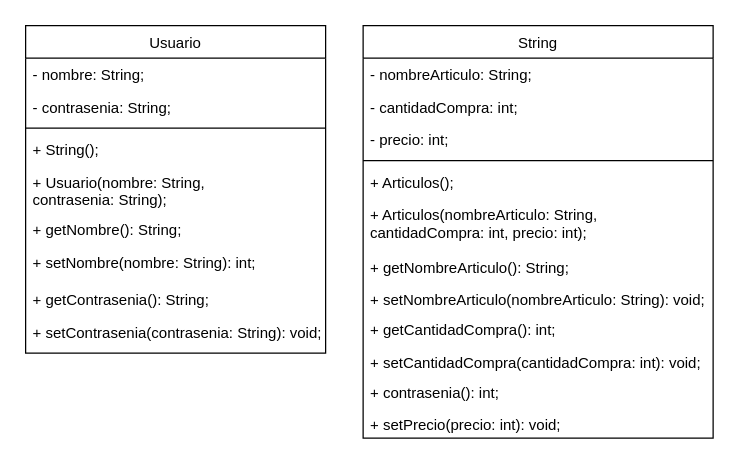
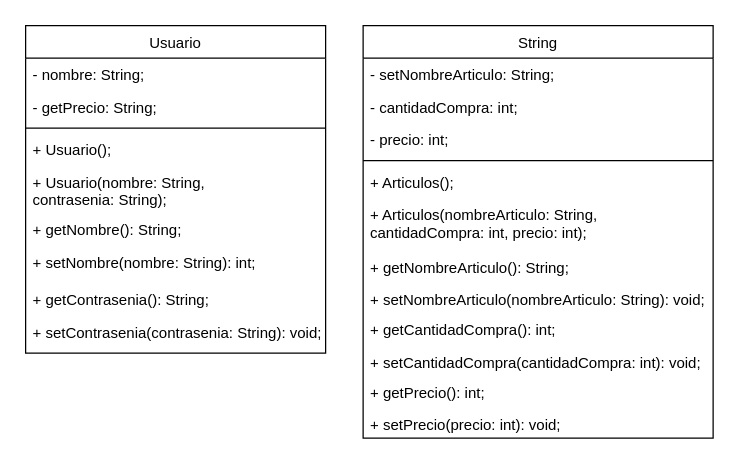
node "- nombreArticulo: String;": label "- nombreArticulo: String;" -> "- setNombreArticulo: String;"
node "- contrasenia: String;": label "- contrasenia: String;" -> "- getPrecio: String;"
node "+ String();": label "+ String();" -> "+ Usuario();"
node "+ contrasenia(): int;": label "+ contrasenia(): int;" -> "+ getPrecio(): int;"
